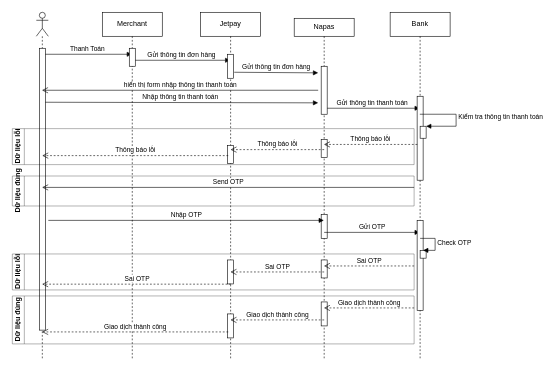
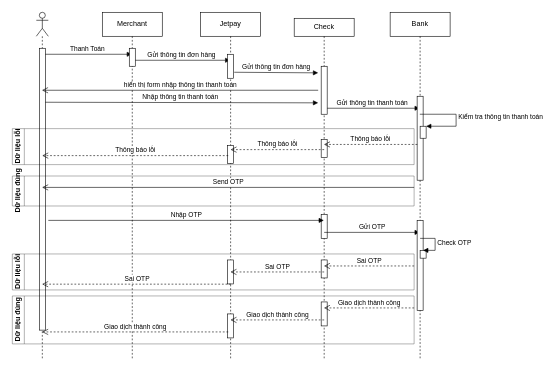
node "Napas": label "Napas" -> "Check"
